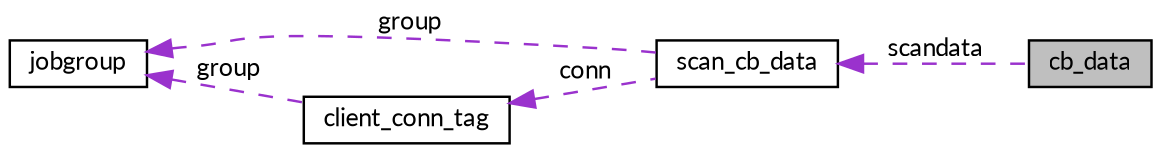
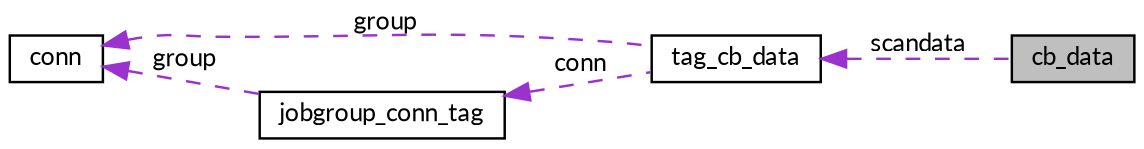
node "jobgroup": label "jobgroup" -> "conn"
node "scan_cb_data": label "scan_cb_data" -> "tag_cb_data"
node "client_conn_tag": label "client_conn_tag" -> "jobgroup_conn_tag"
